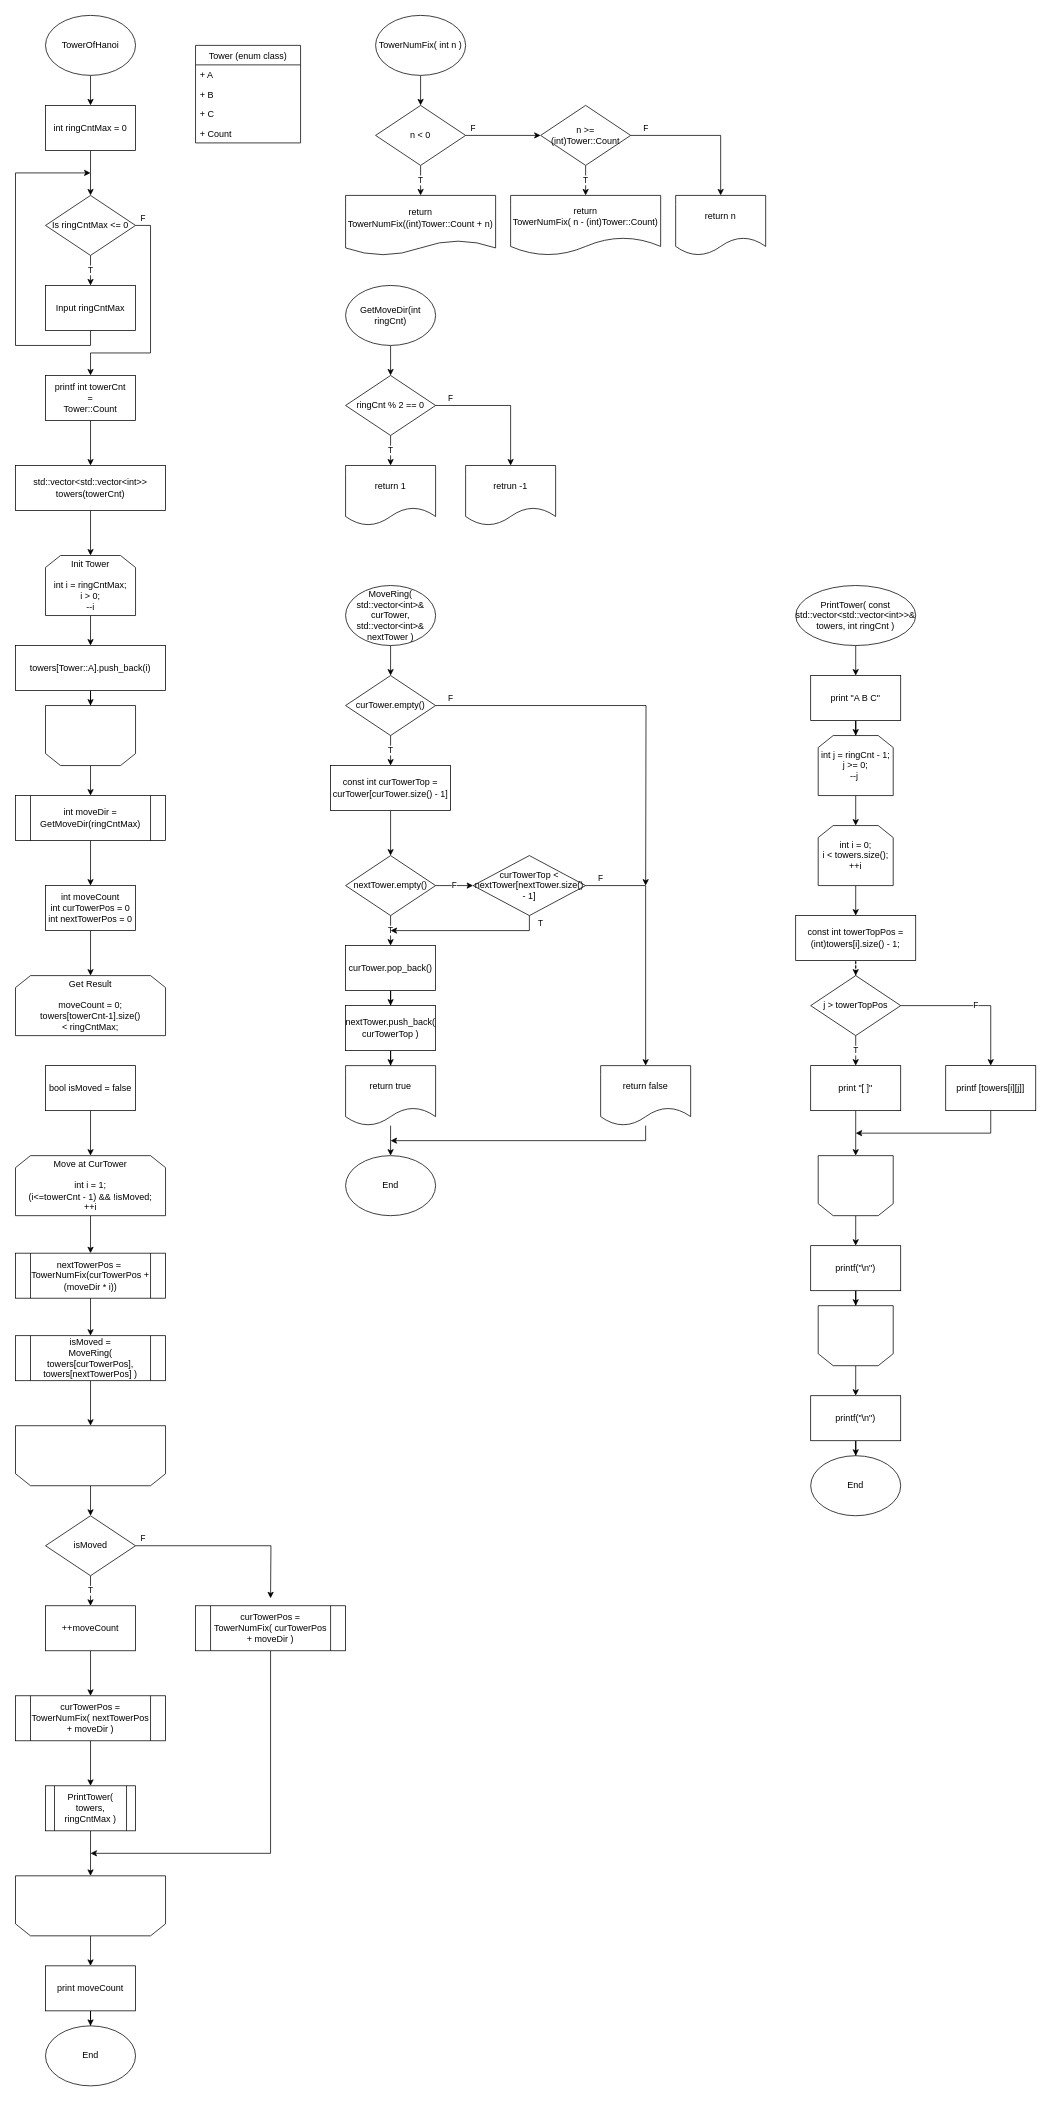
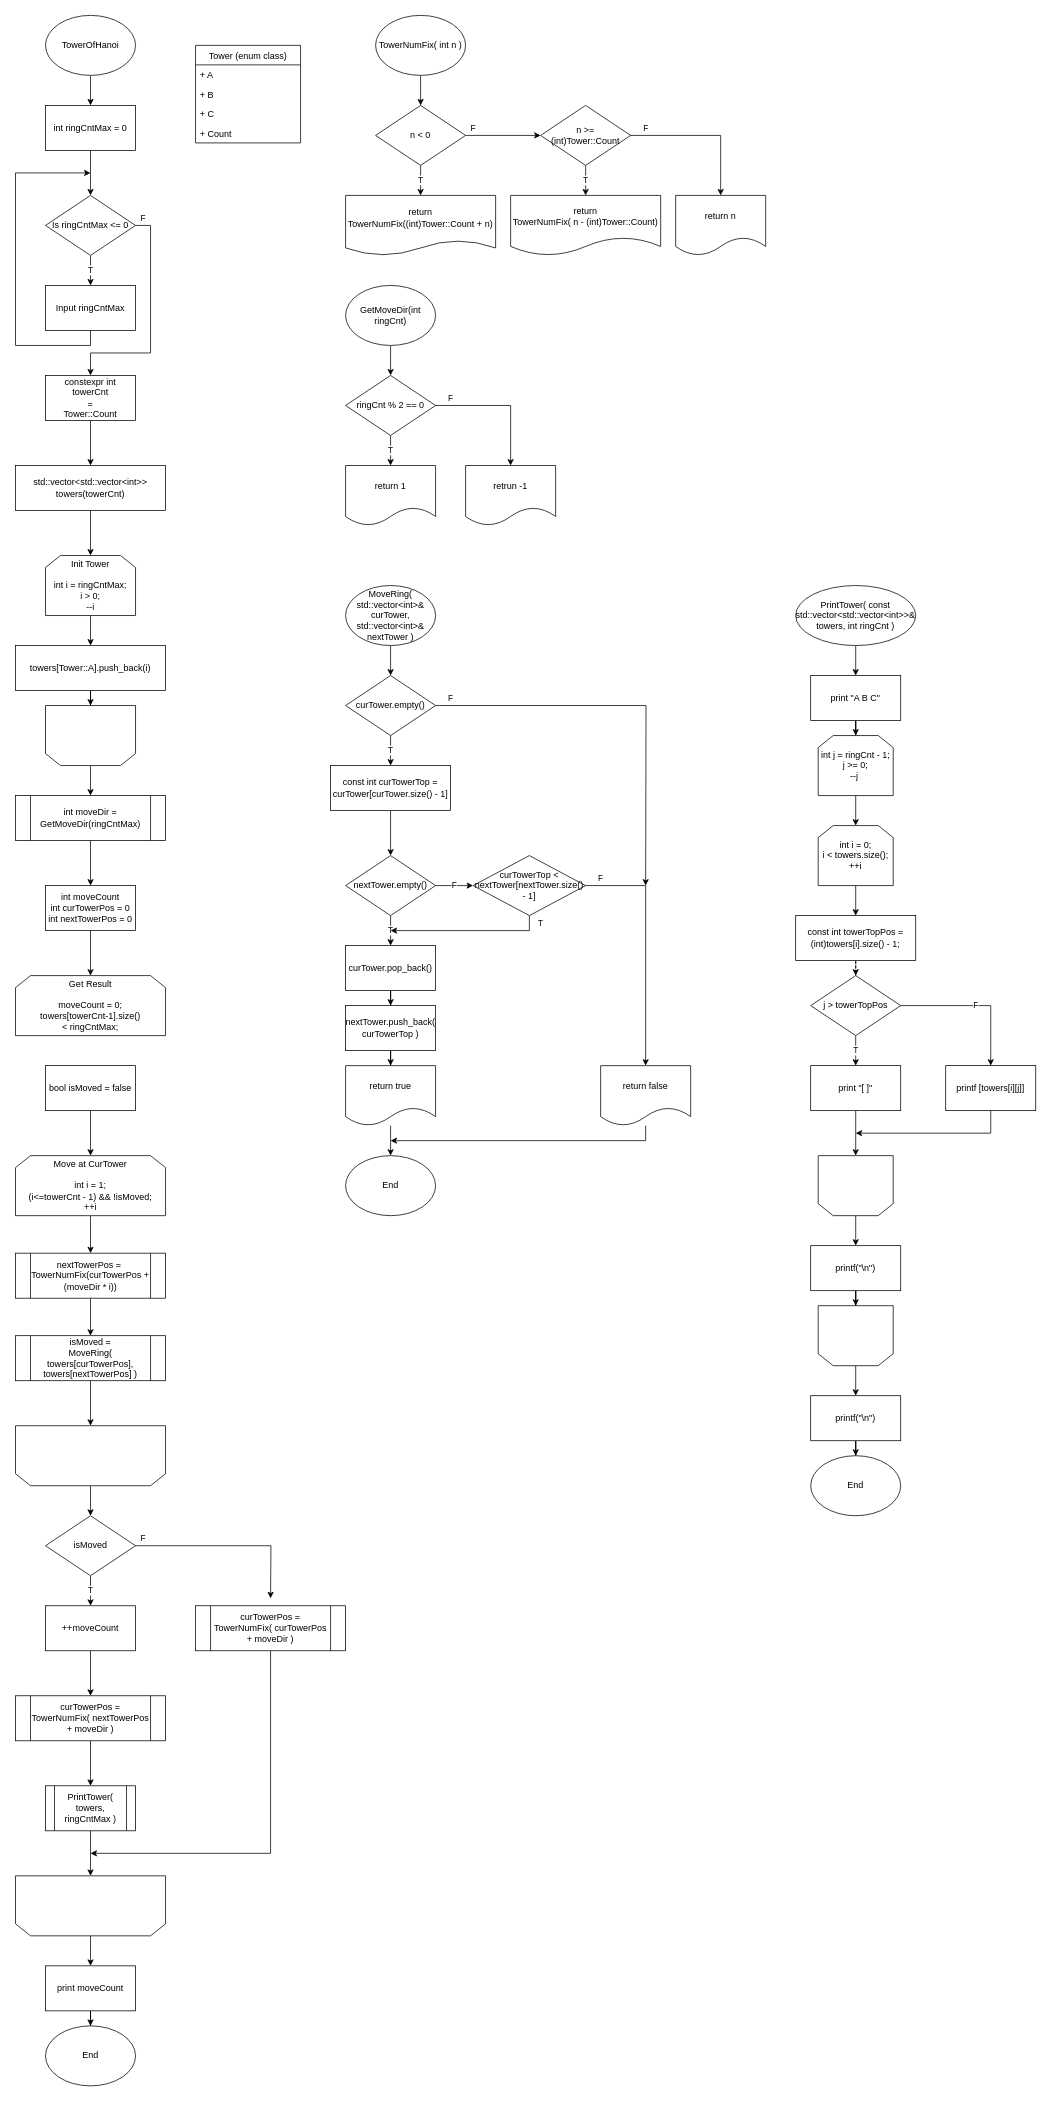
node "printf int towerCnt = Tower::Count": label "printf int towerCnt = Tower::Count" -> "constexpr int towerCnt = Tower::Count"
